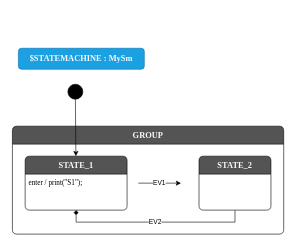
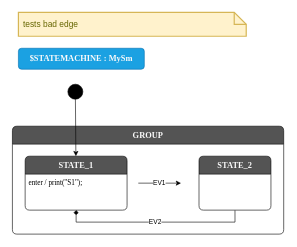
node "tests bad edge": added
